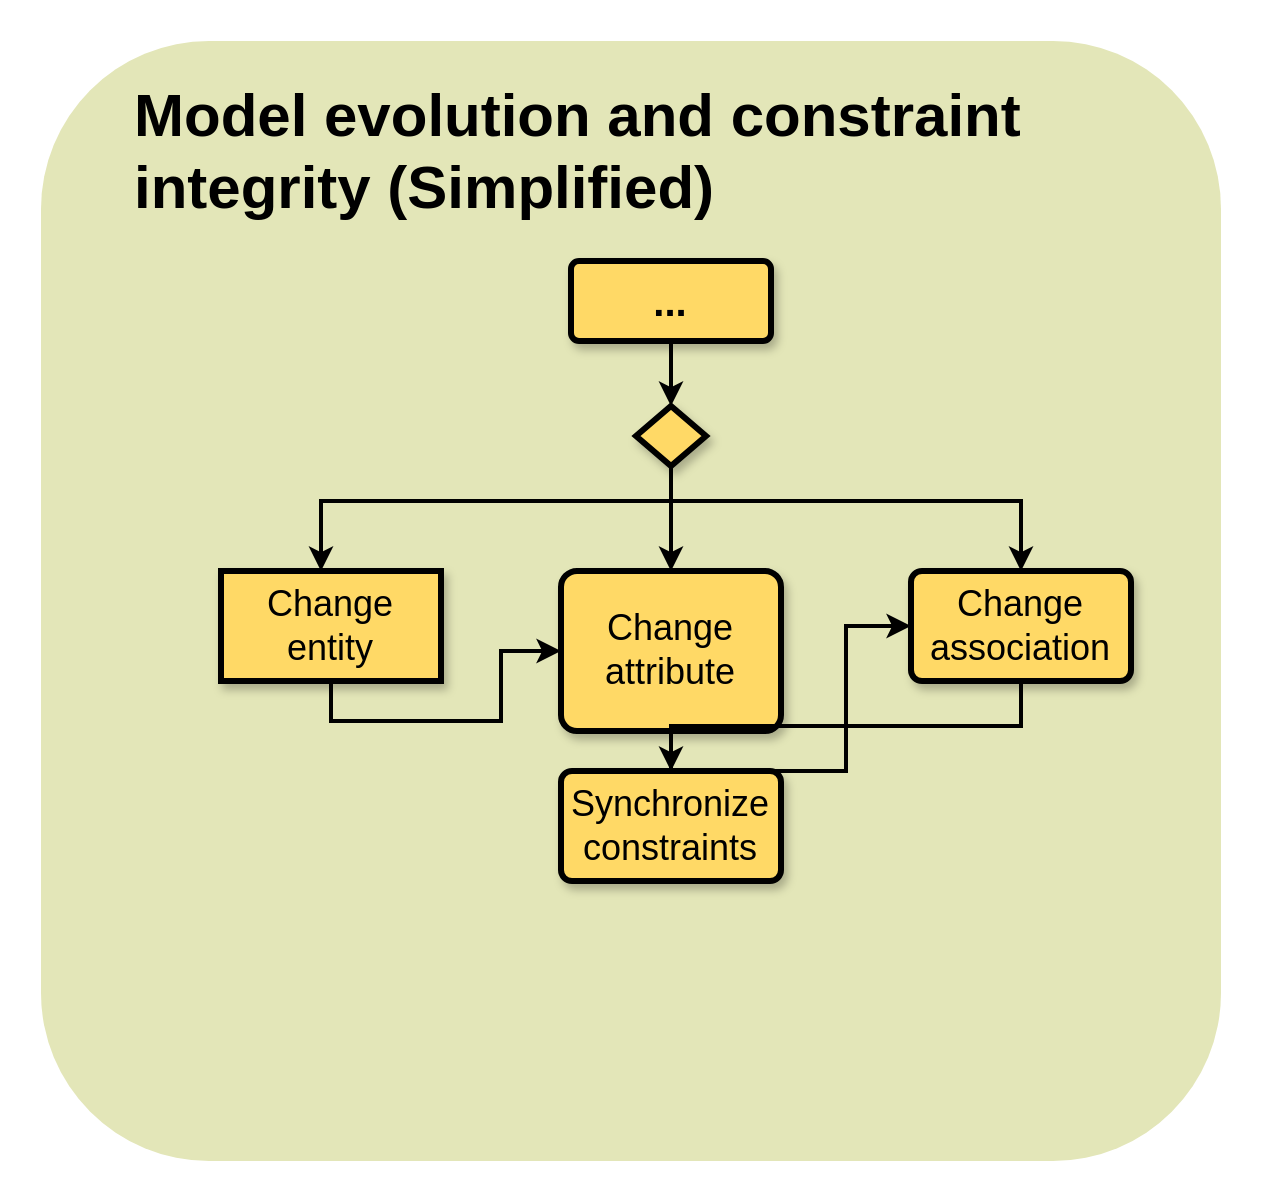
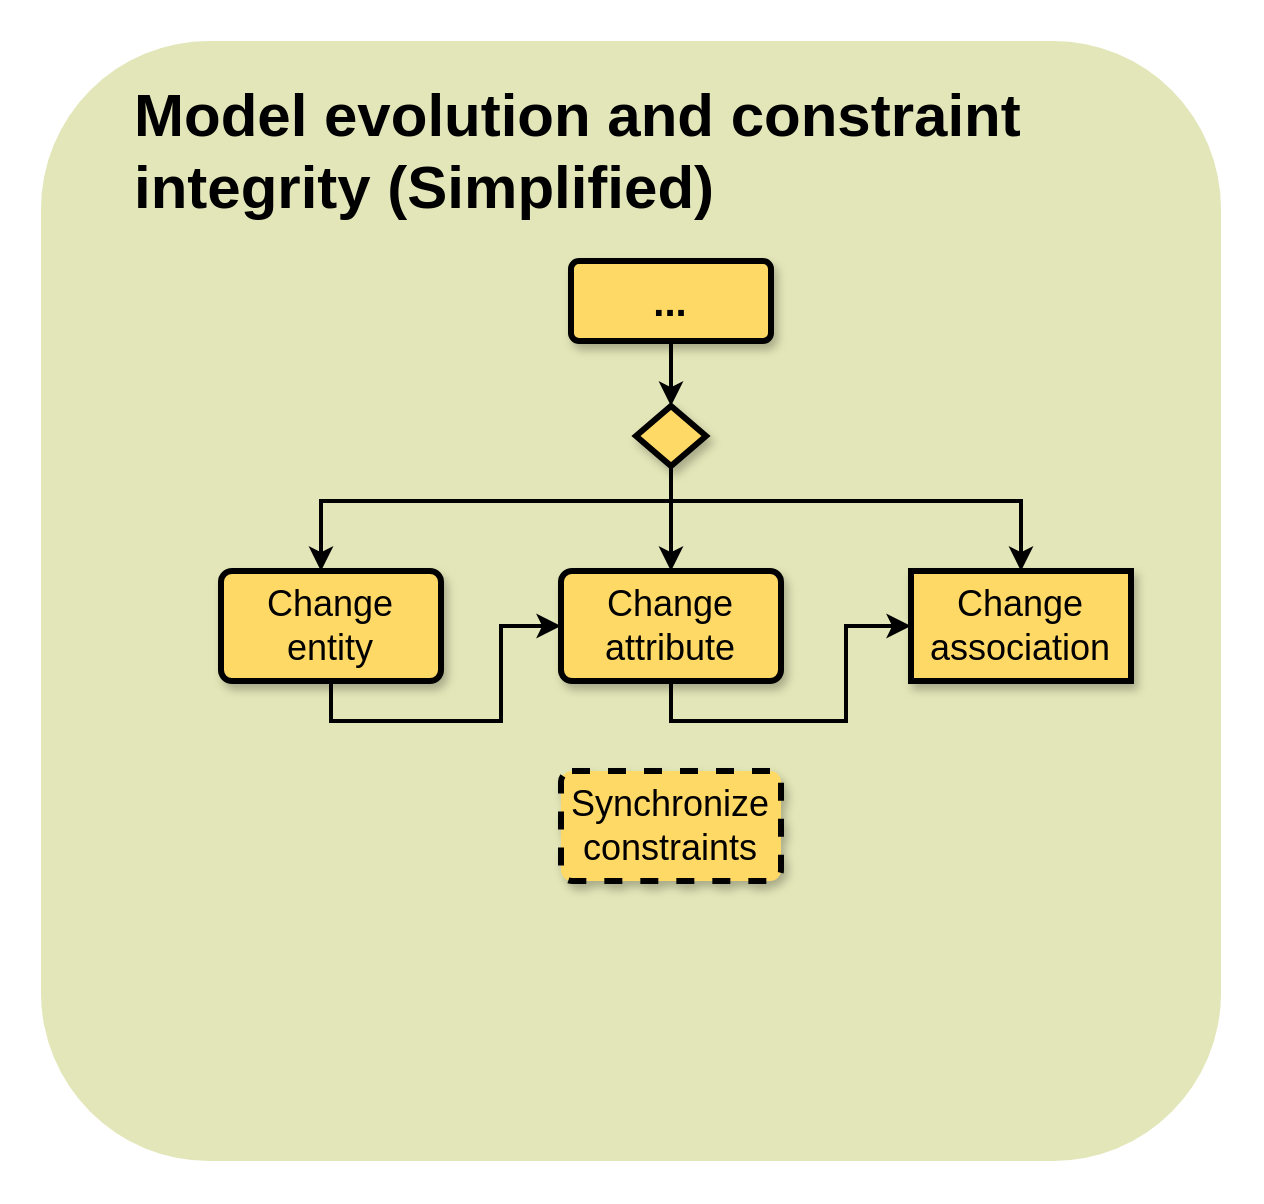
node "Change entity": shape rectangle -> rounded rectangle
node "Change association": shape rounded rectangle -> rectangle
node "Change attribute": size 220x160 -> 220x110
edge "Change association" -> "Synchronize constraints": removed
node "Synchronize constraints": style solid -> dashed
